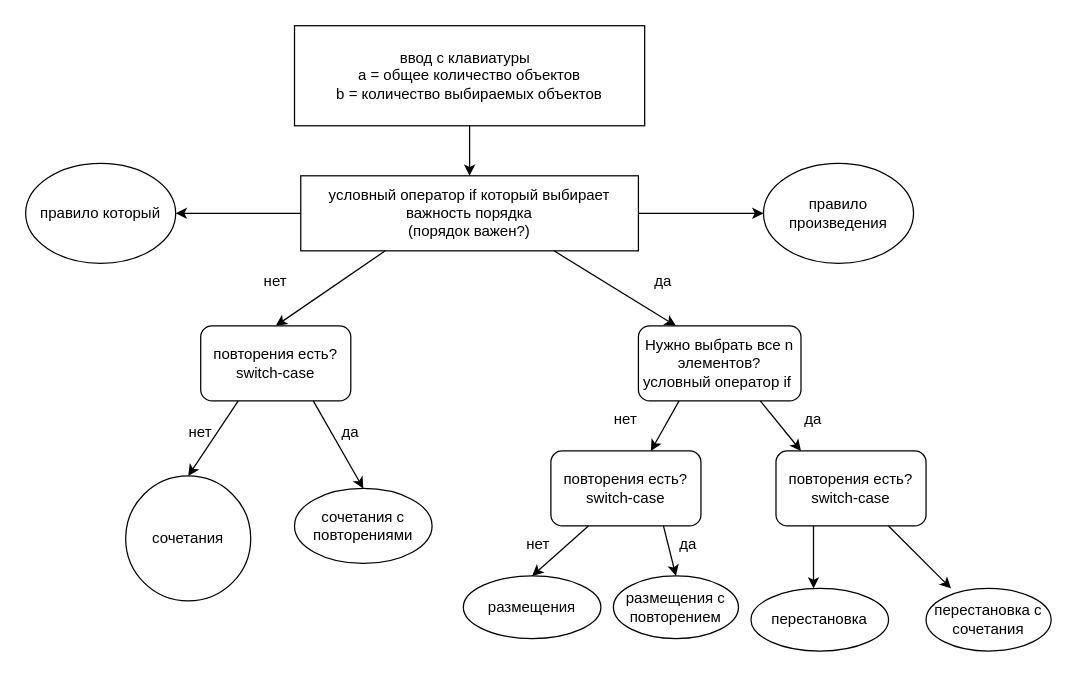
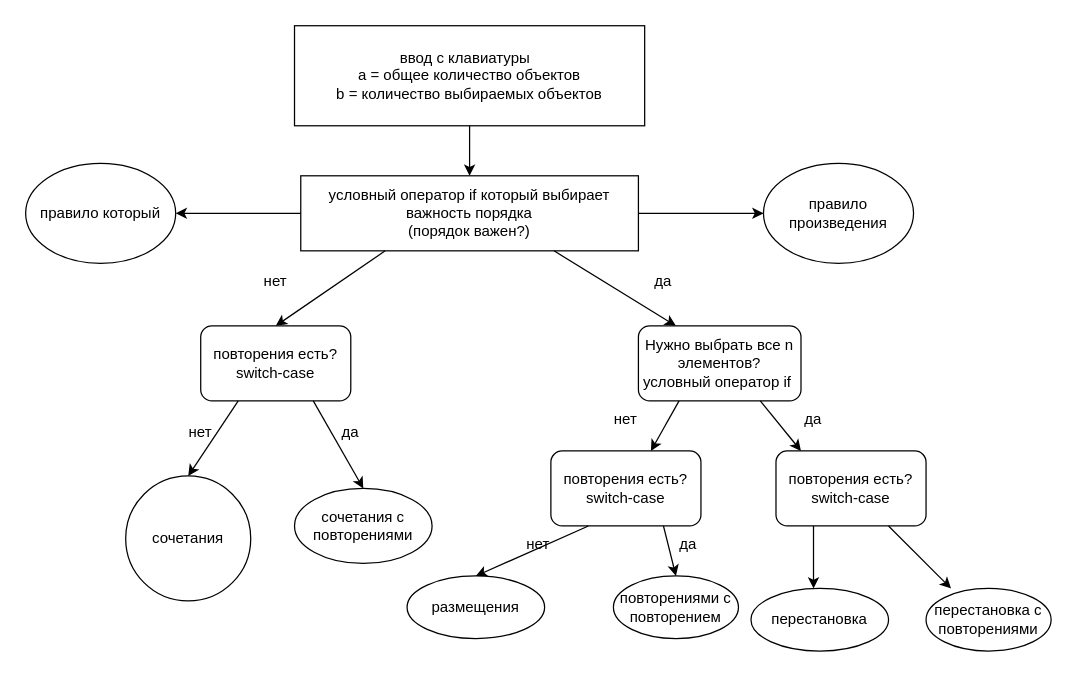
node "размещения": moved (532, 607) -> (476, 607)
node "размещения с повторением": label "размещения с повторением" -> "повторениями с повторением"
node "перестановка с сочетания": label "перестановка с сочетания" -> "перестановка с повторениями"
